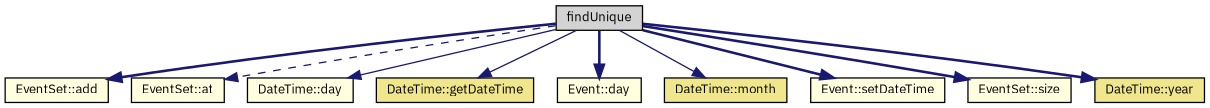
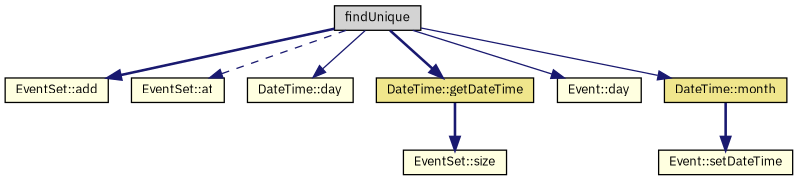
edge "findUnique" -> "Event::day": style bold -> solid
edge "findUnique" -> "DateTime::getDateTime": style solid -> bold
edge "findUnique" -> "EventSet::size": now "DateTime::getDateTime" -> "EventSet::size"
edge "findUnique" -> "Event::setDateTime": now "DateTime::month" -> "Event::setDateTime"
node "DateTime::year": removed
